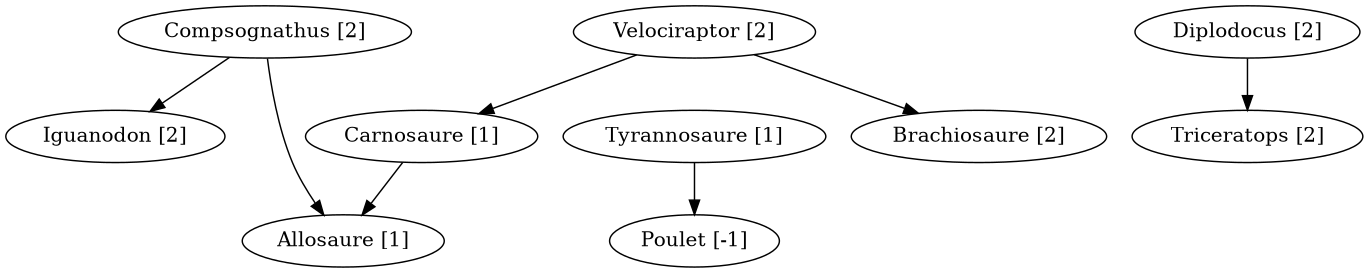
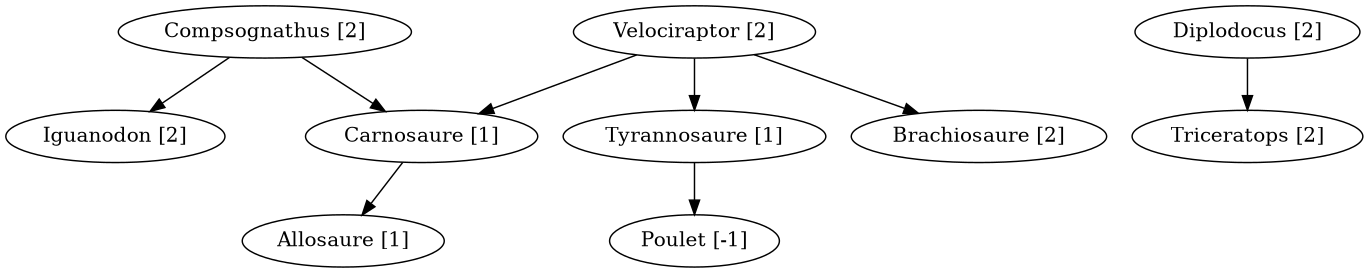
edge "Velociraptor [2]" -> "Tyrannosaure [1]": added
edge "Compsognathus [2]" -> "Allosaure [1]": now "Compsognathus [2]" -> "Carnosaure [1]"
